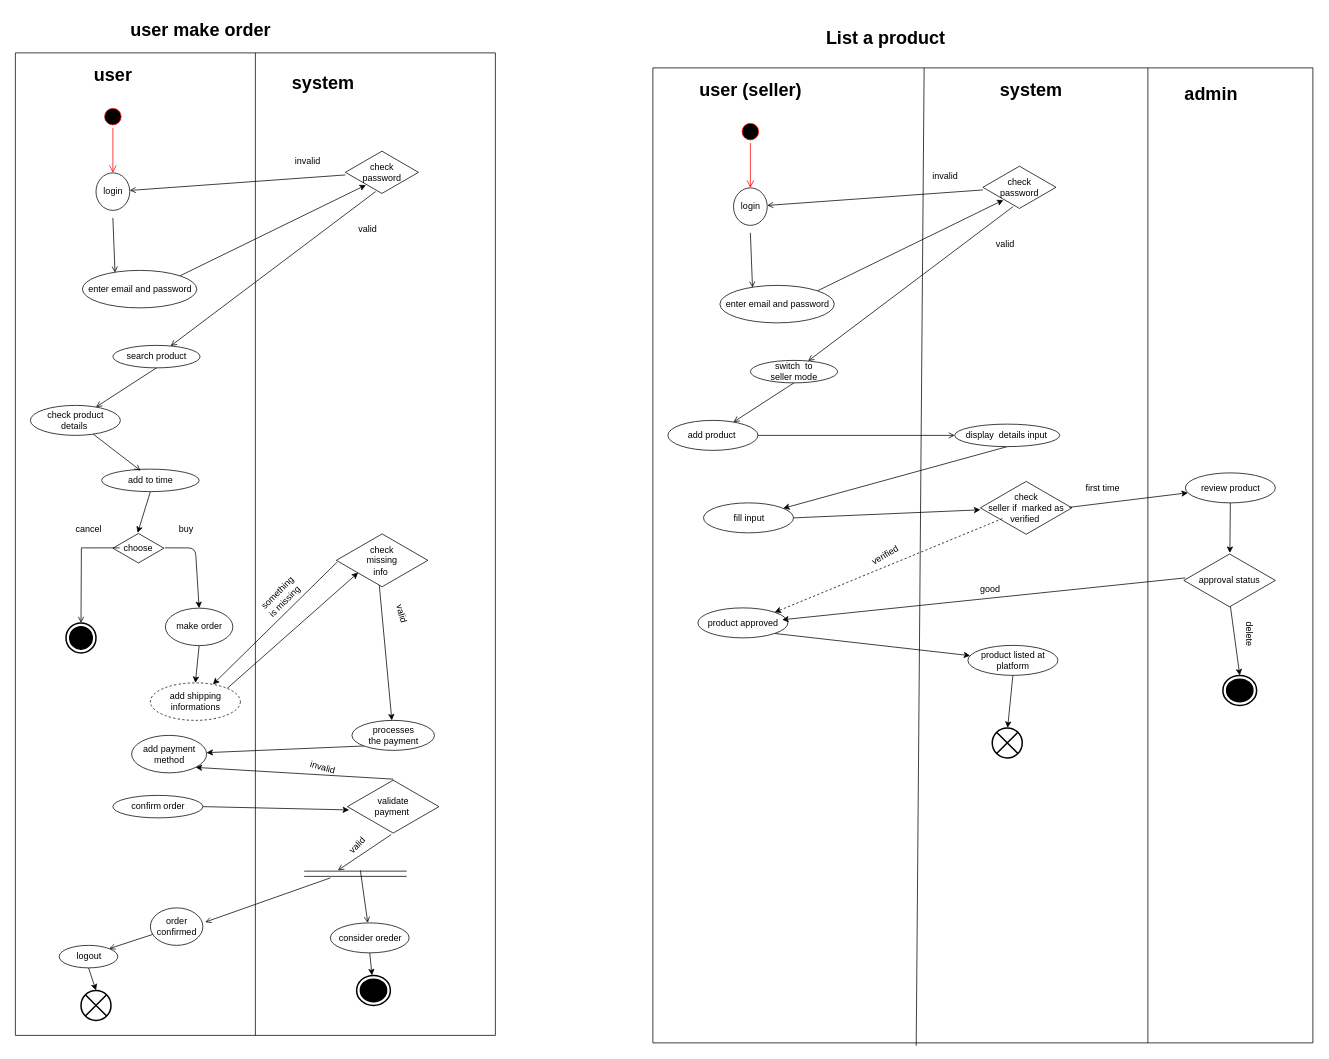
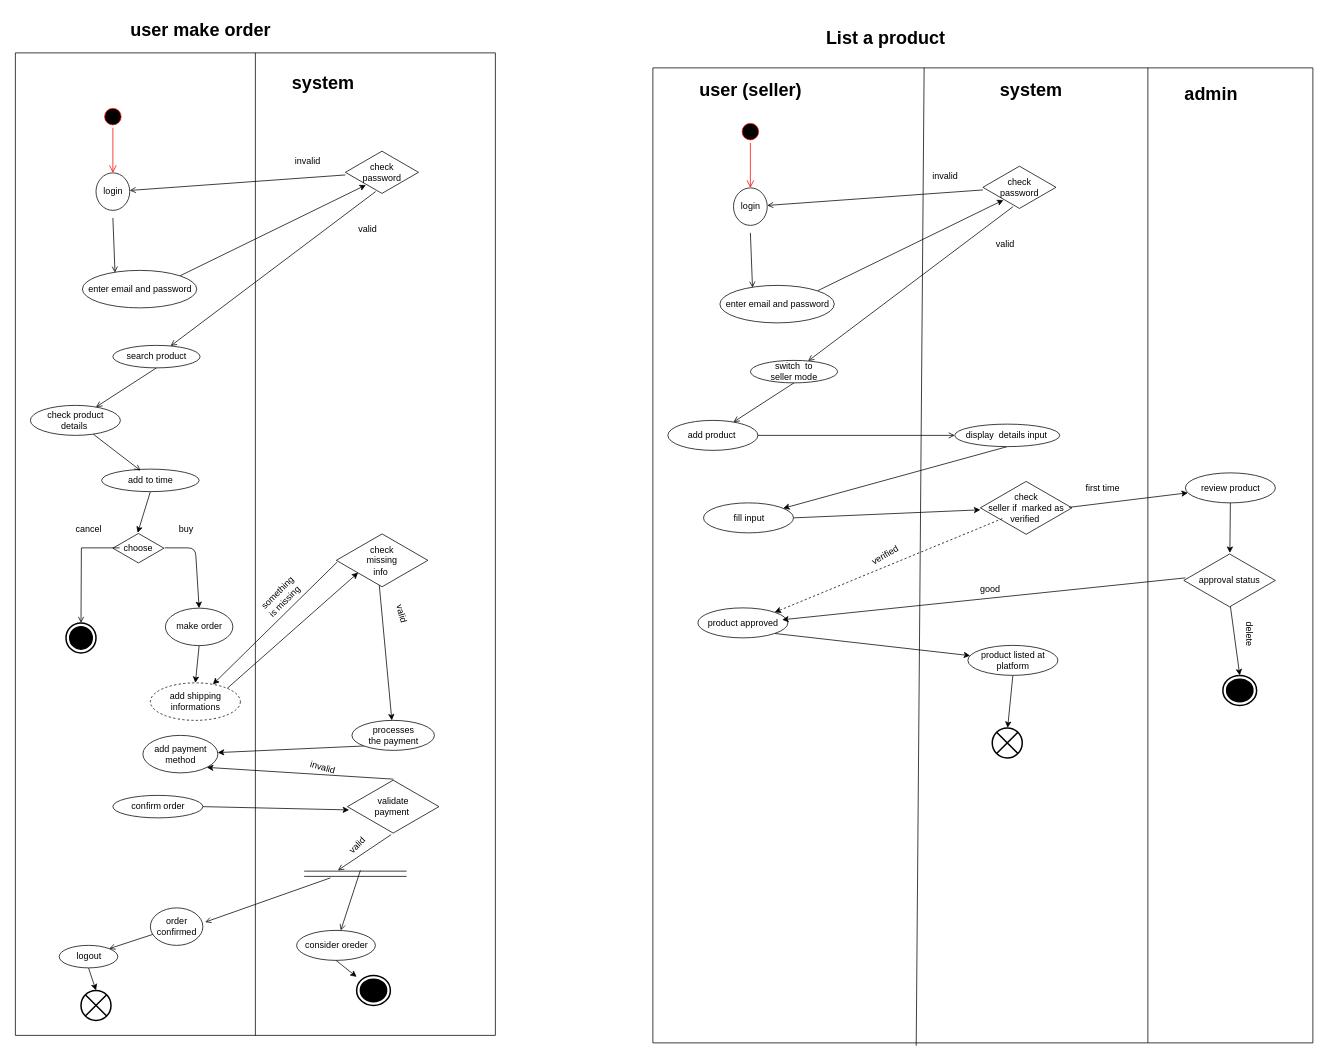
node "user": removed
node "add payment method": moved (169, 754) -> (180, 754)
node "consider oreder": moved (370, 938) -> (336, 945)
